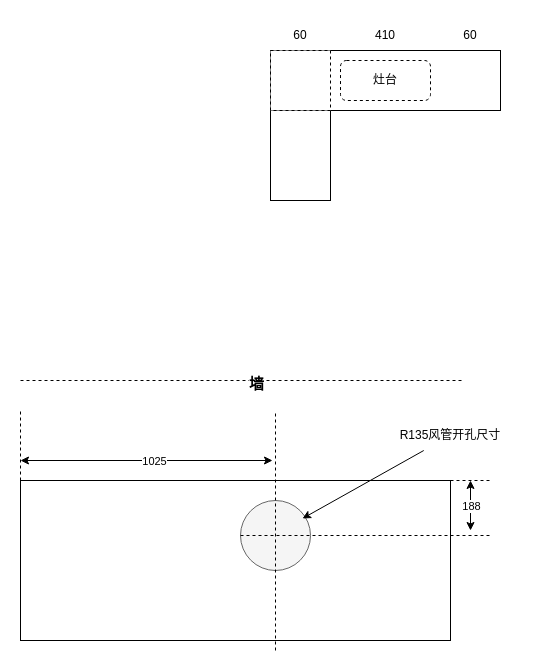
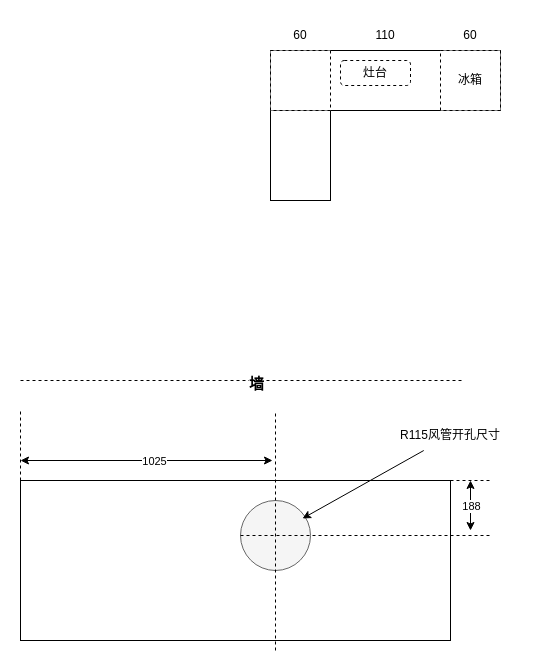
node "410": label "410" -> "110"
node "灶台": size 90x40 -> 70x25
node "冰箱": added
node "R135风管开孔尺寸": label "R135风管开孔尺寸" -> "R115风管开孔尺寸"
